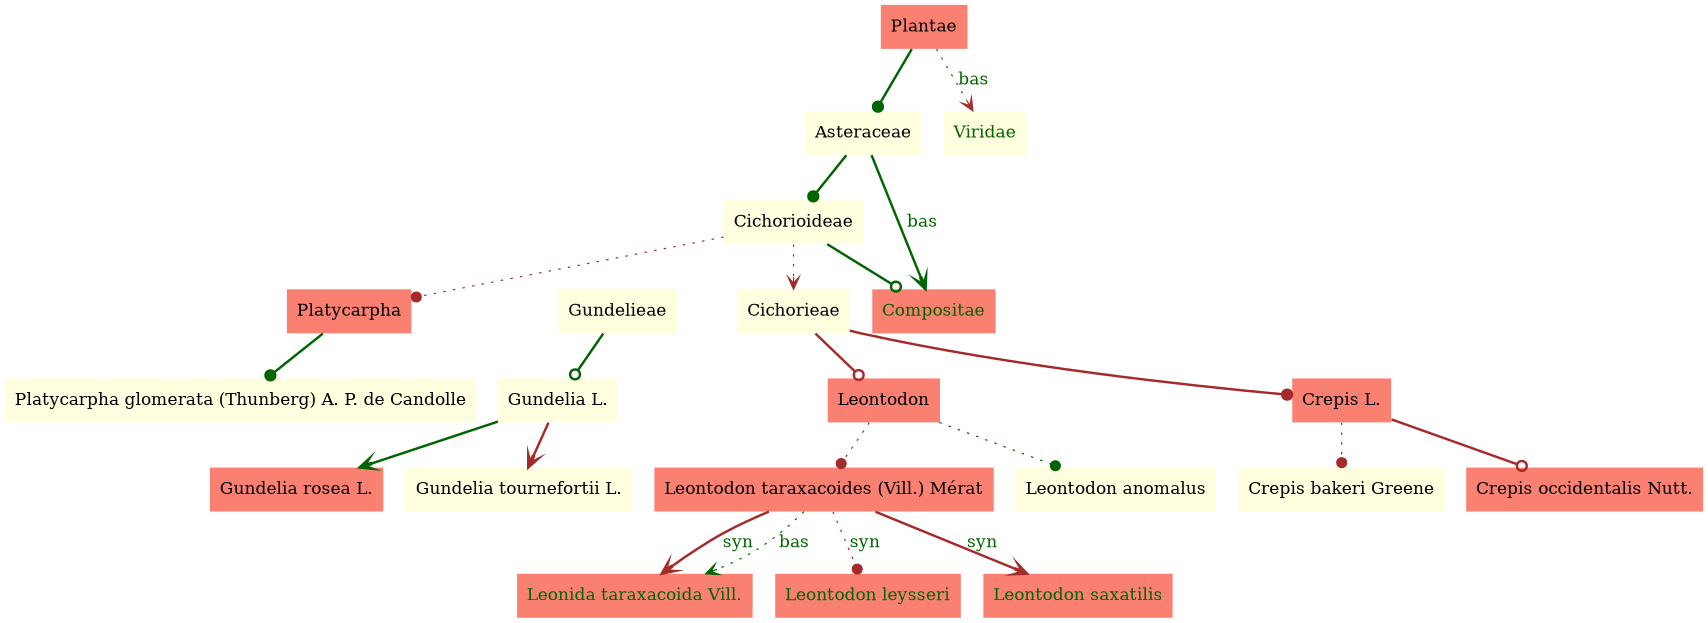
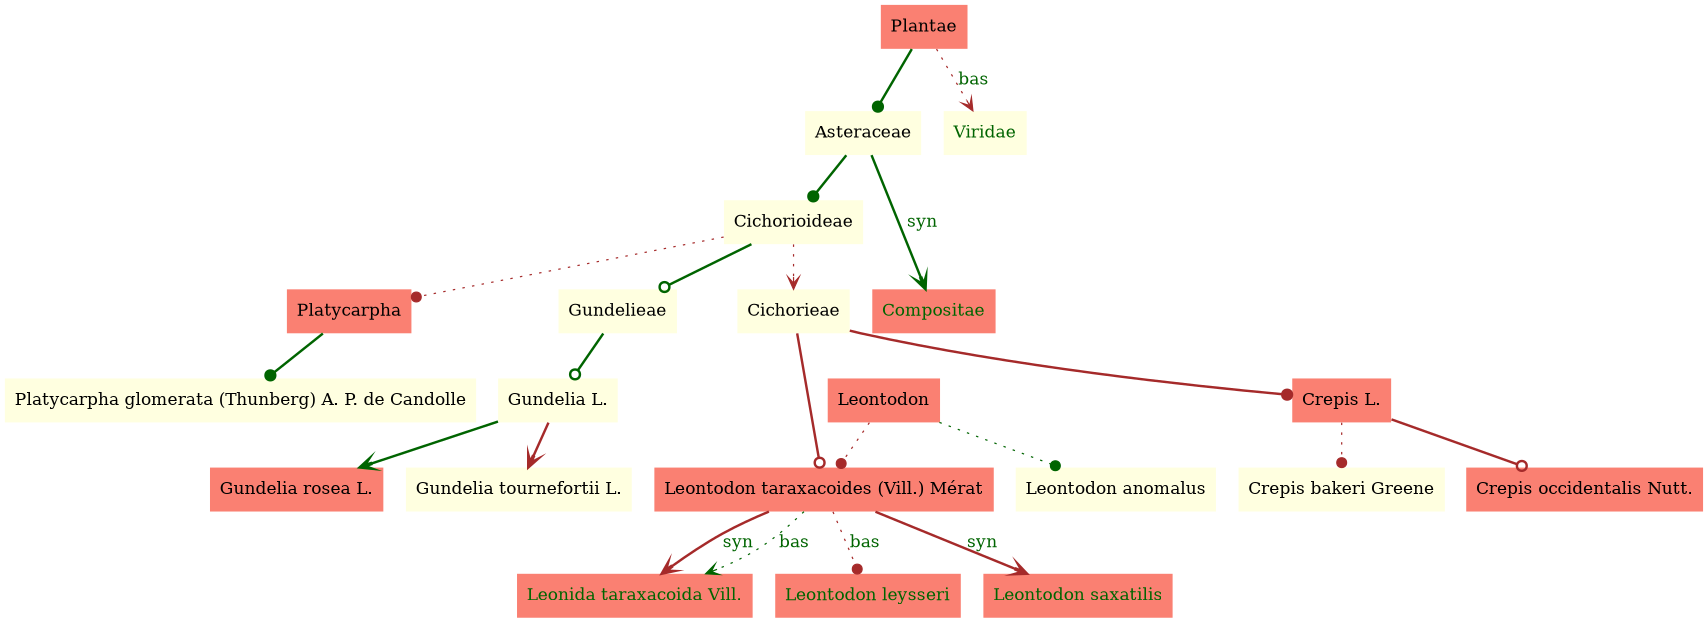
edge "Asteraceae" -> "Compositae": label "bas" -> "syn"
edge "Cichorioideae" -> "Compositae": now "Cichorioideae" -> "Gundelieae"
edge "Cichorieae" -> "Leontodon": now "Cichorieae" -> "Leontodon taraxacoides (Vill.) Mérat"
edge "Leontodon taraxacoides (Vill.) Mérat" -> "Leontodon leysseri": label "syn" -> "bas"
